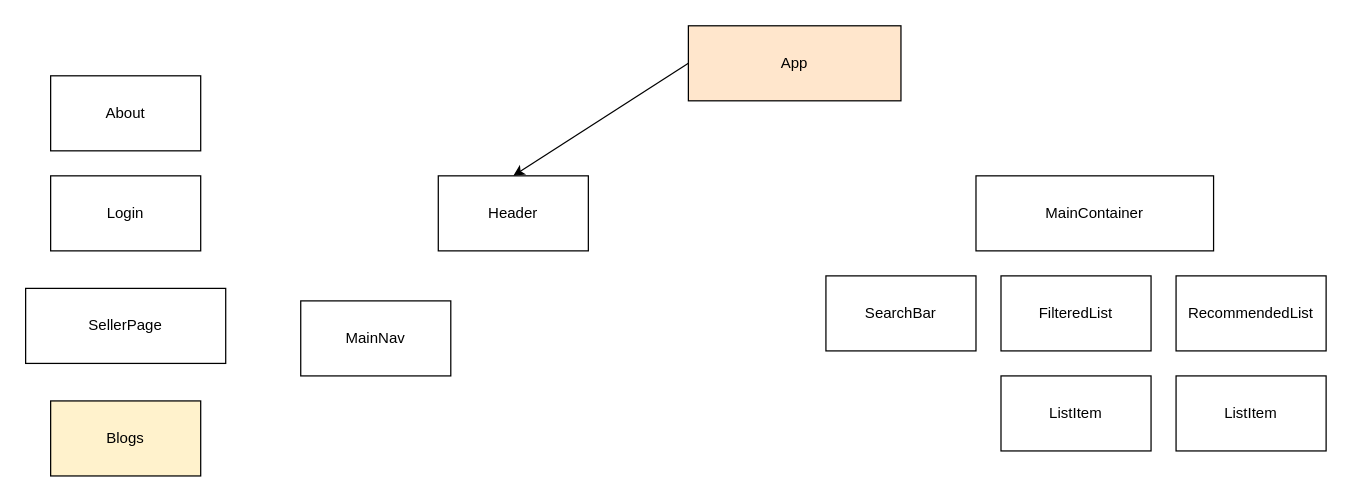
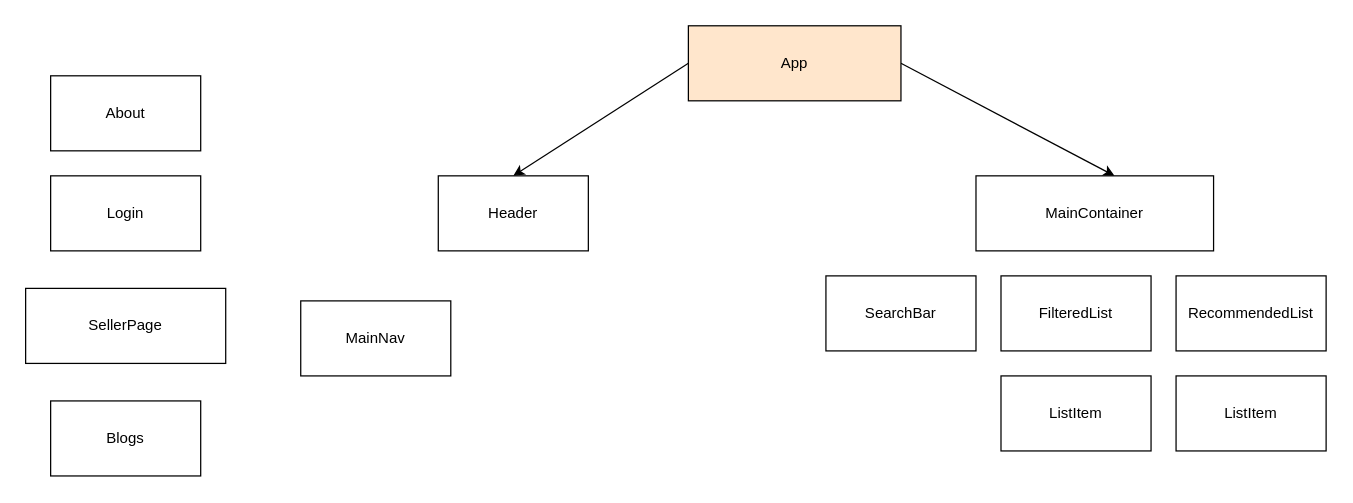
edge "App" -> "MainContainer": added
node "Blogs": fillcolor #fff2cc -> #ffffff
